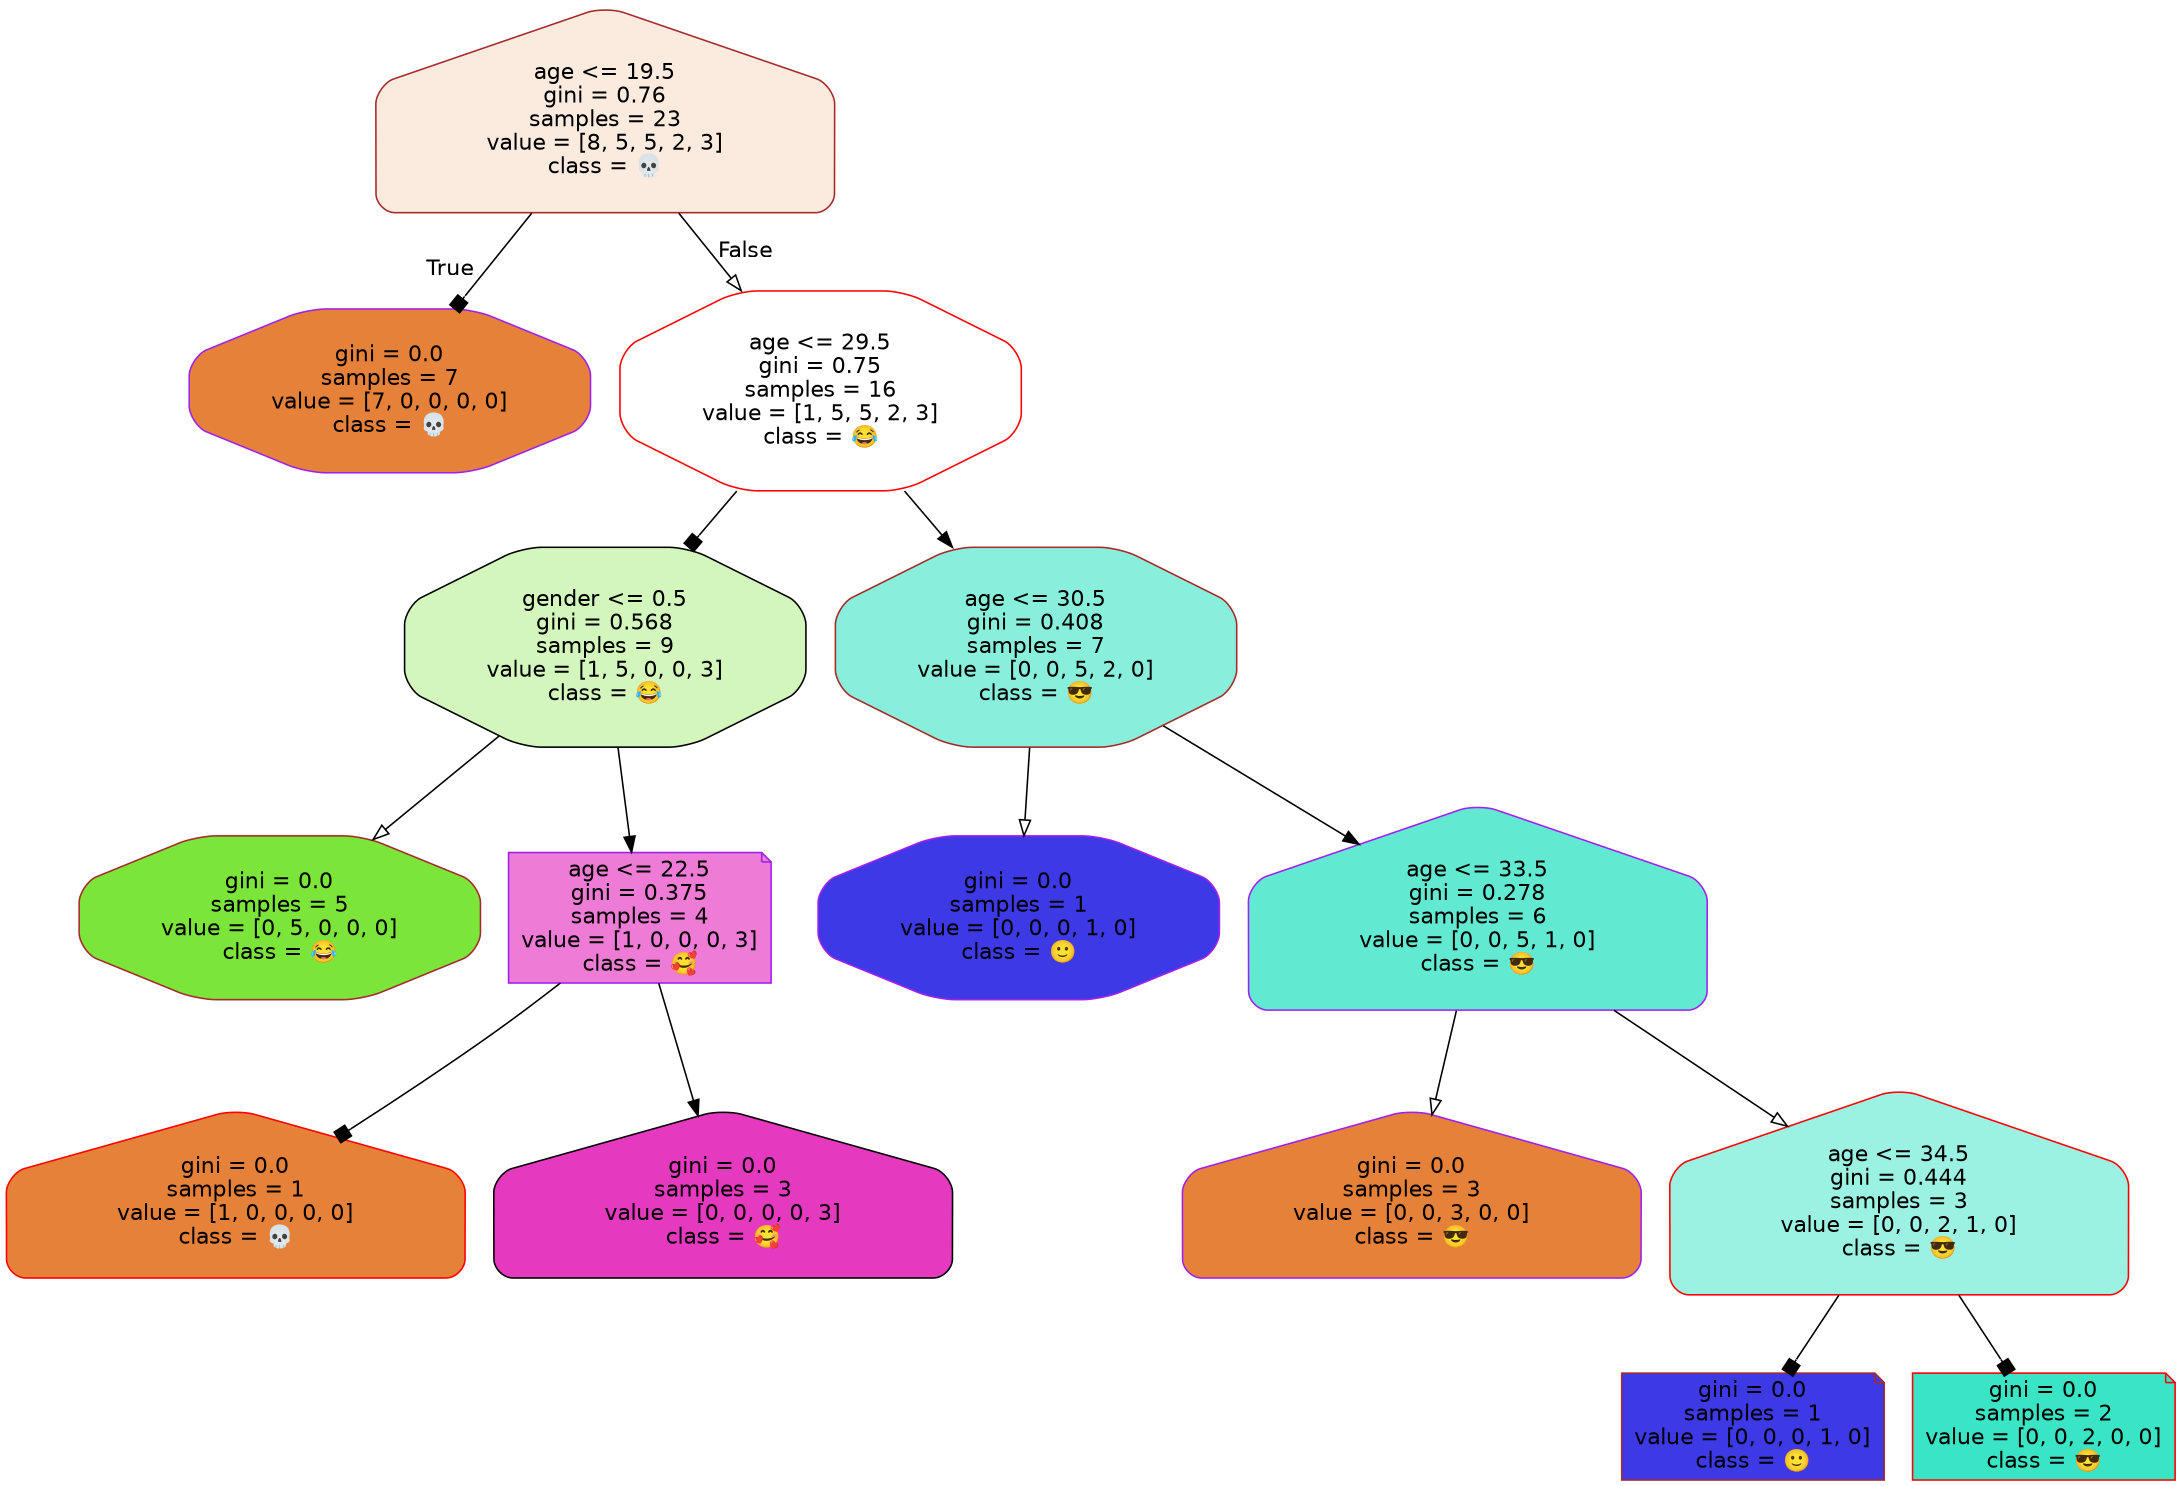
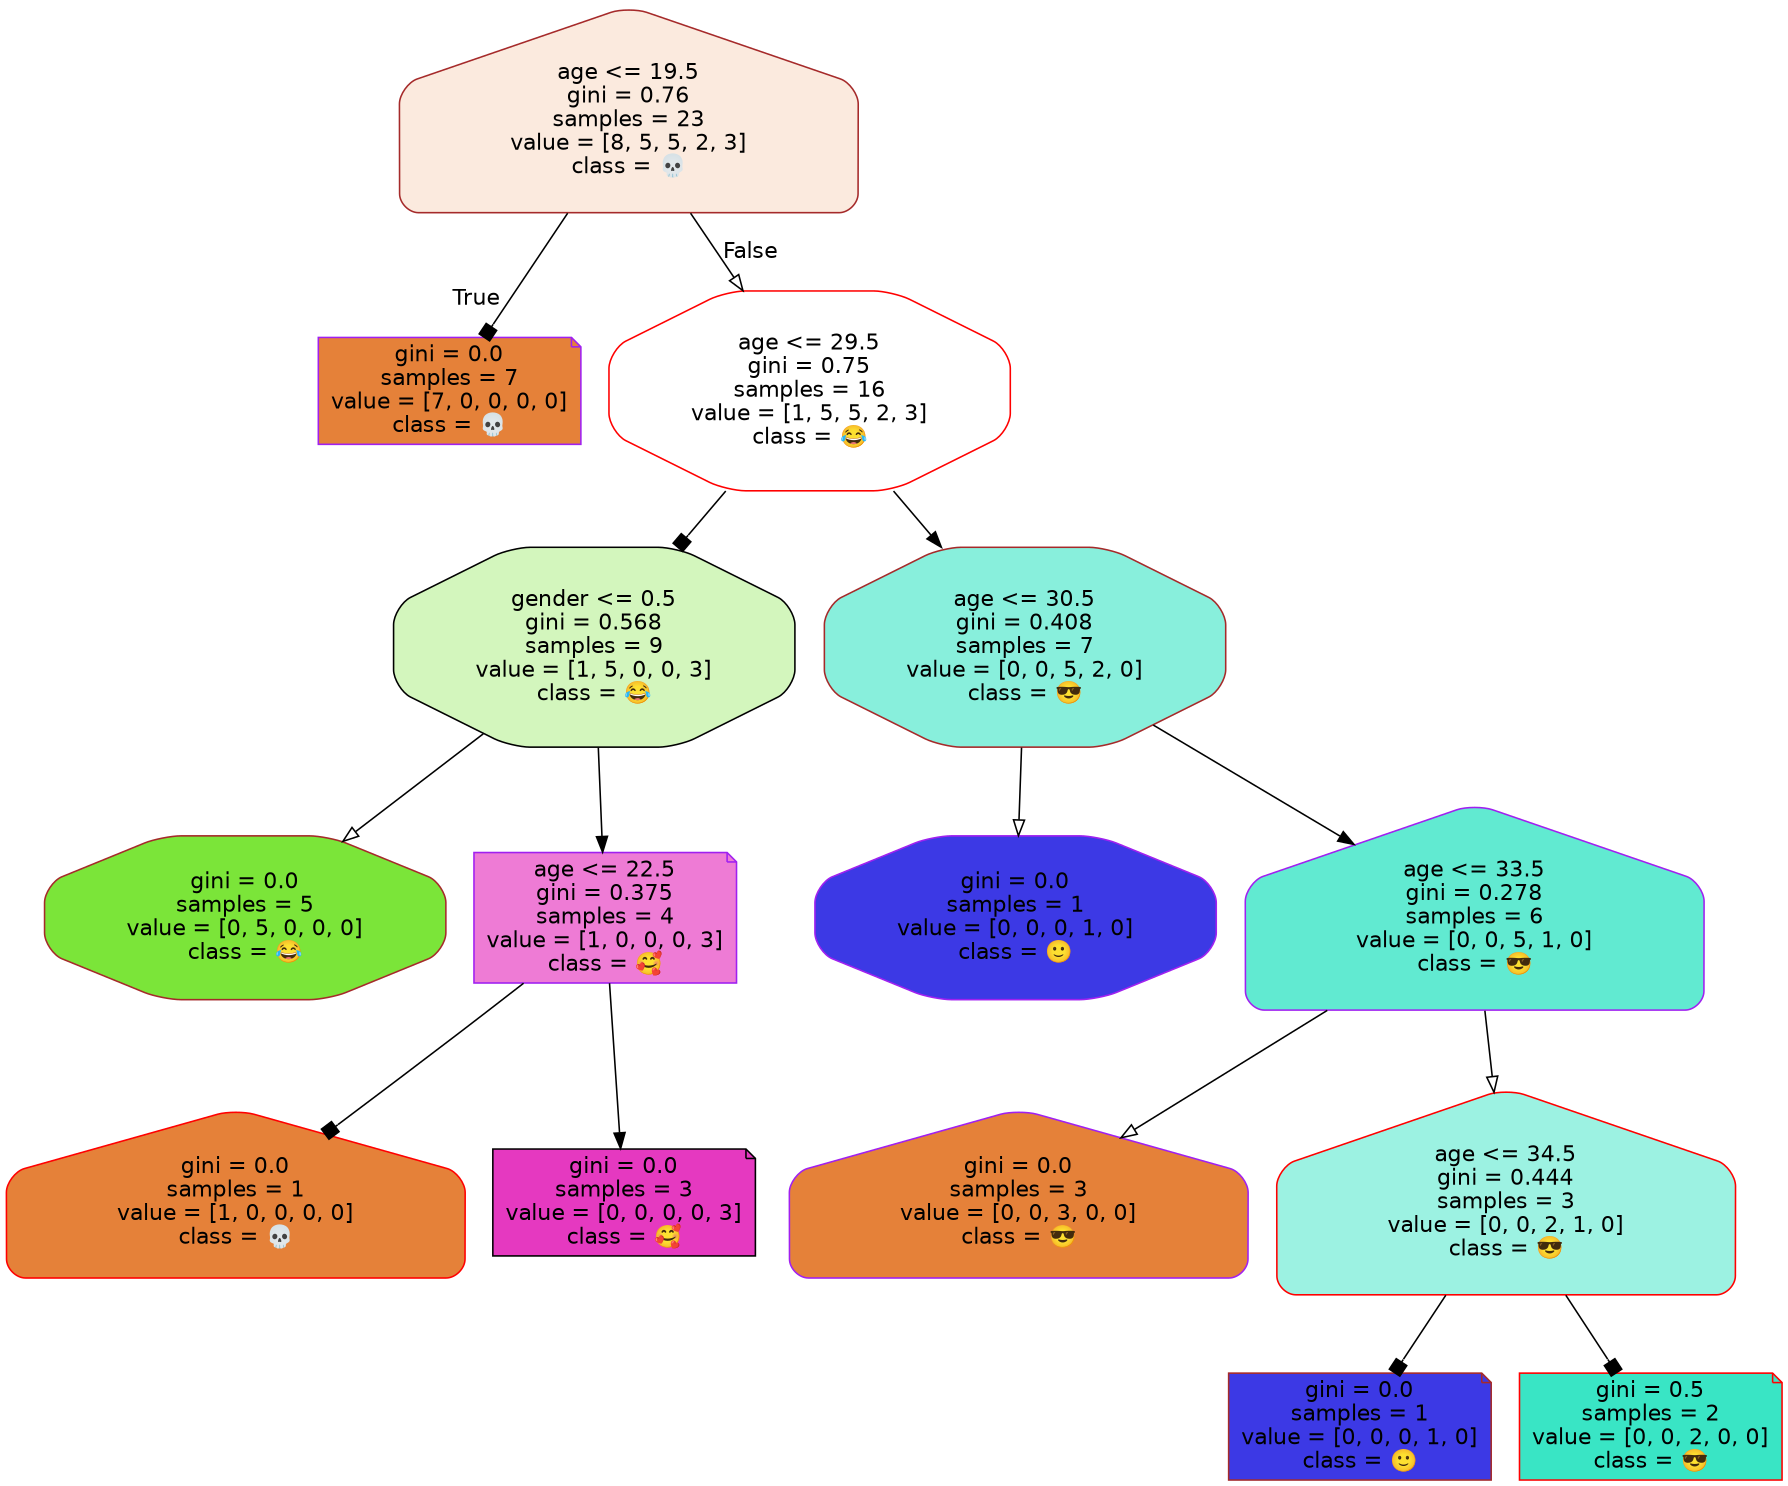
node "gini = 0.0 samples = 7 value = [7, 0, 0, 0, 0] class = 💀": shape octagon -> note
node "gini = 0.0 samples = 3 value = [0, 0, 0, 0, 3] class = 🥰": shape house -> note
node "gini = 0.0 samples = 2 value = [0, 0, 2, 0, 0] class = 😎": label "gini = 0.0 samples = 2 value = [0, 0, 2, 0, 0] class = 😎" -> "gini = 0.5 samples = 2 value = [0, 0, 2, 0, 0] class = 😎"
